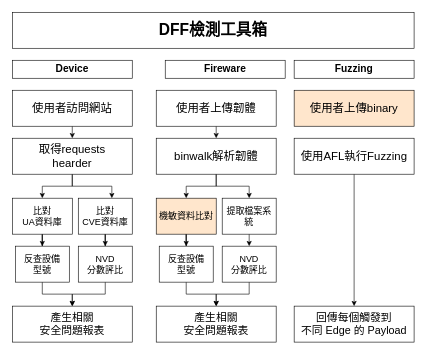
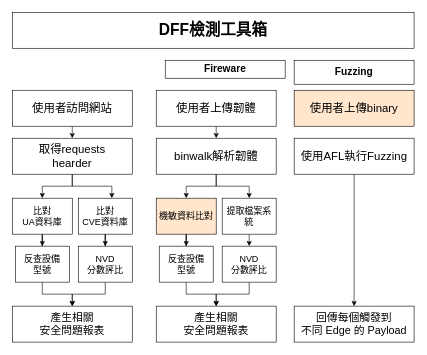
node "Device": removed
node "Fuzzing": size 120x18 -> 120x24
